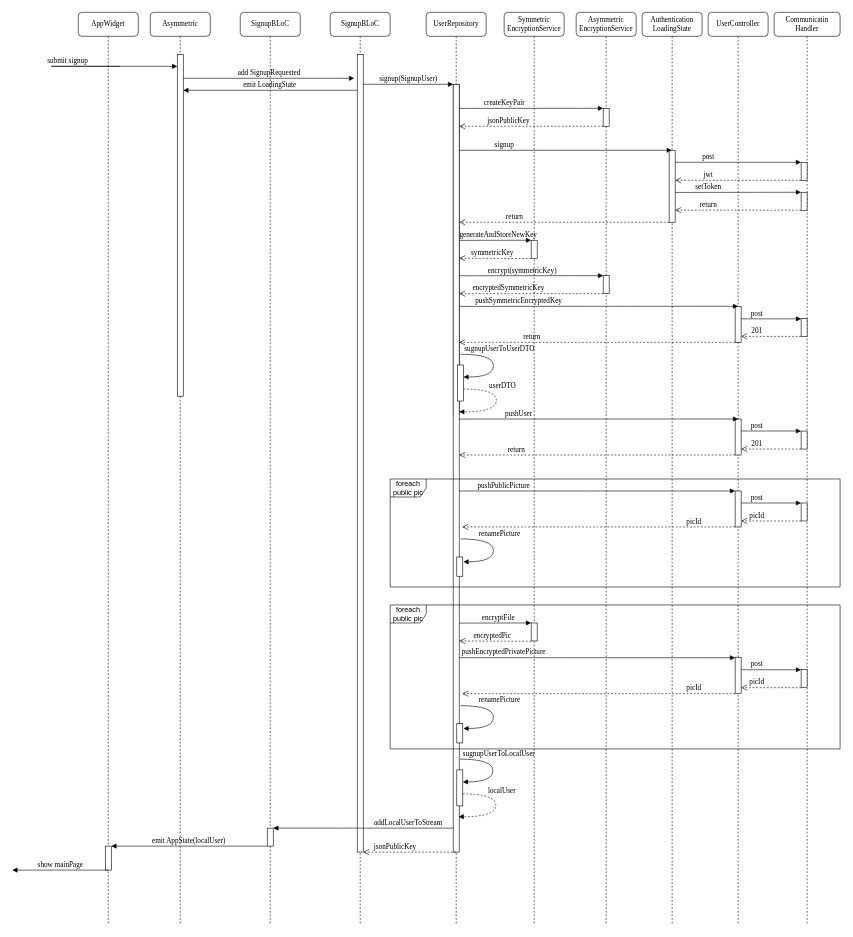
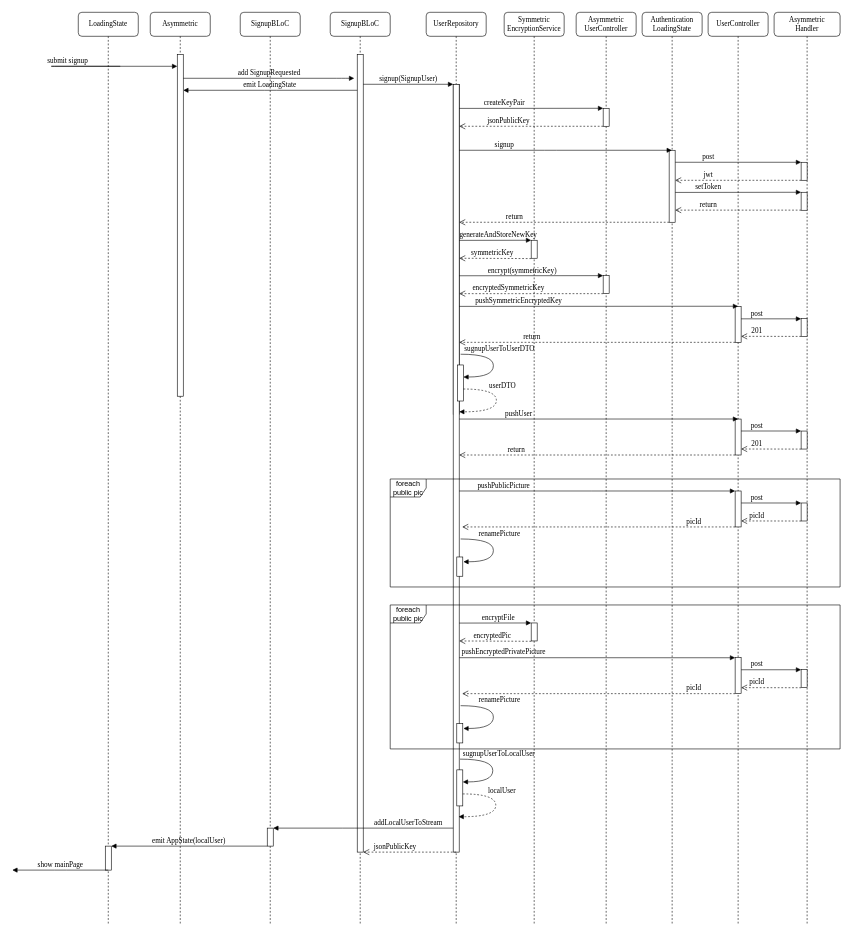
node "AppWidget": label "AppWidget" -> "LoadingState"
node "Asymmetric EncryptionService": label "Asymmetric EncryptionService" -> "Asymmetric UserController"
node "Communicatin Handler": label "Communicatin Handler" -> "Asymmetric Handler"
